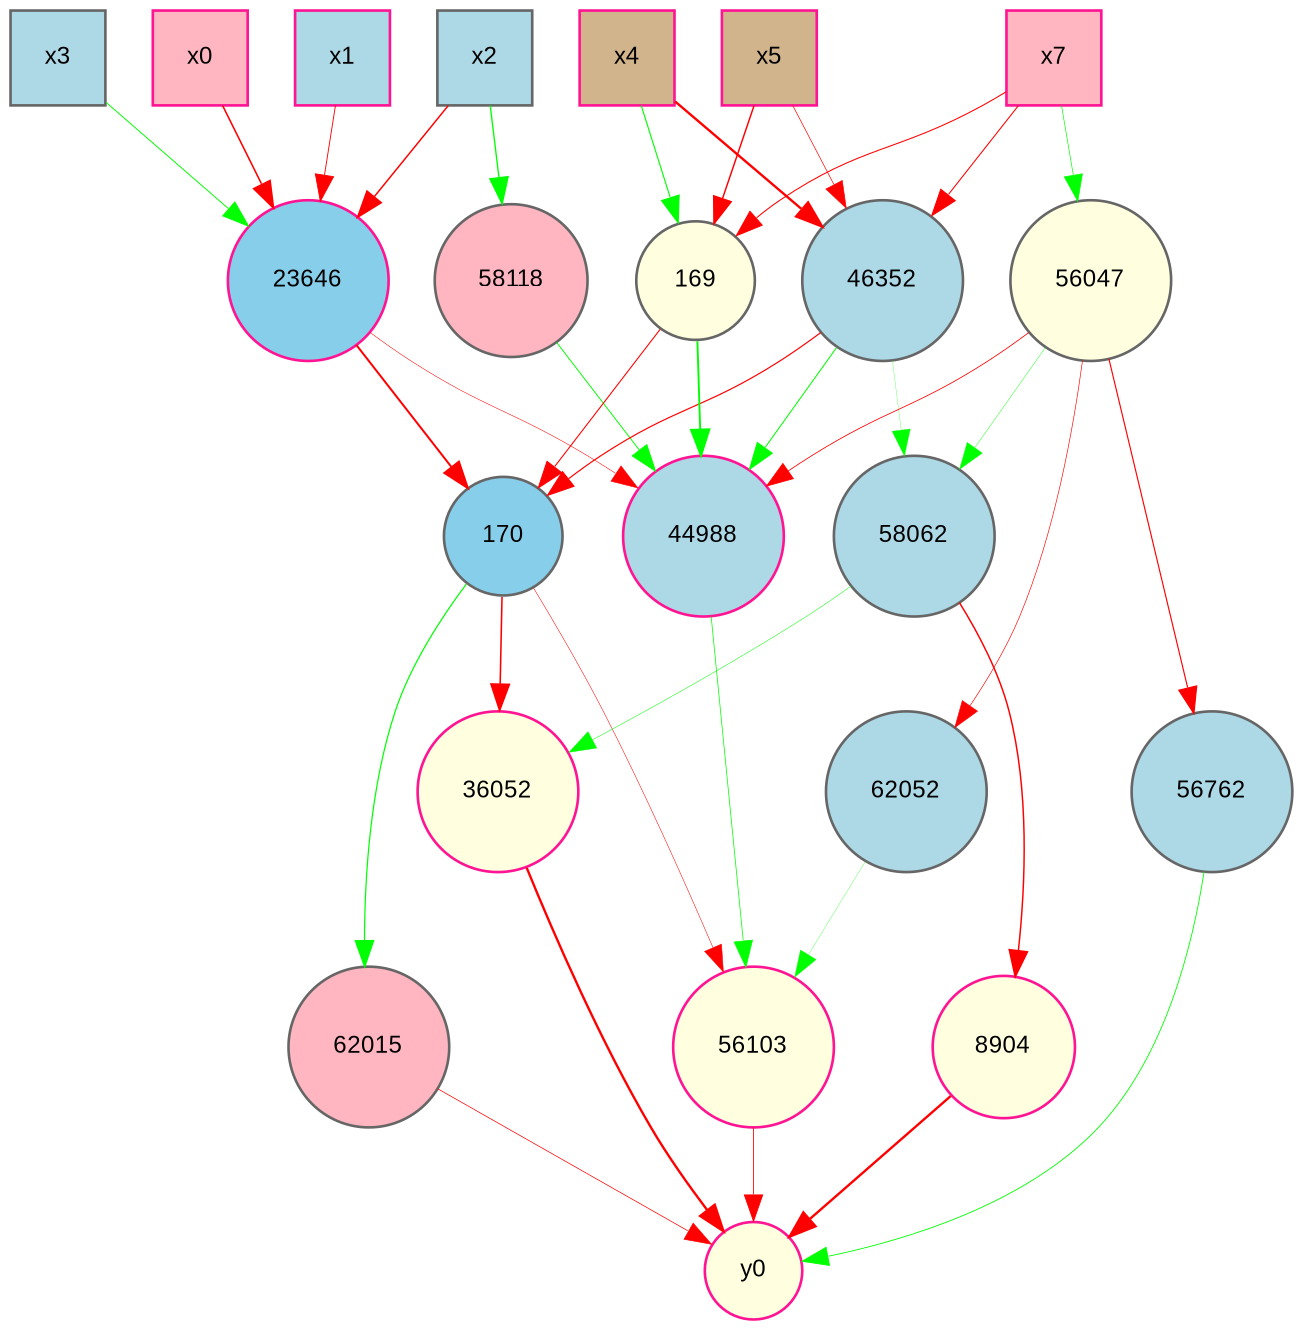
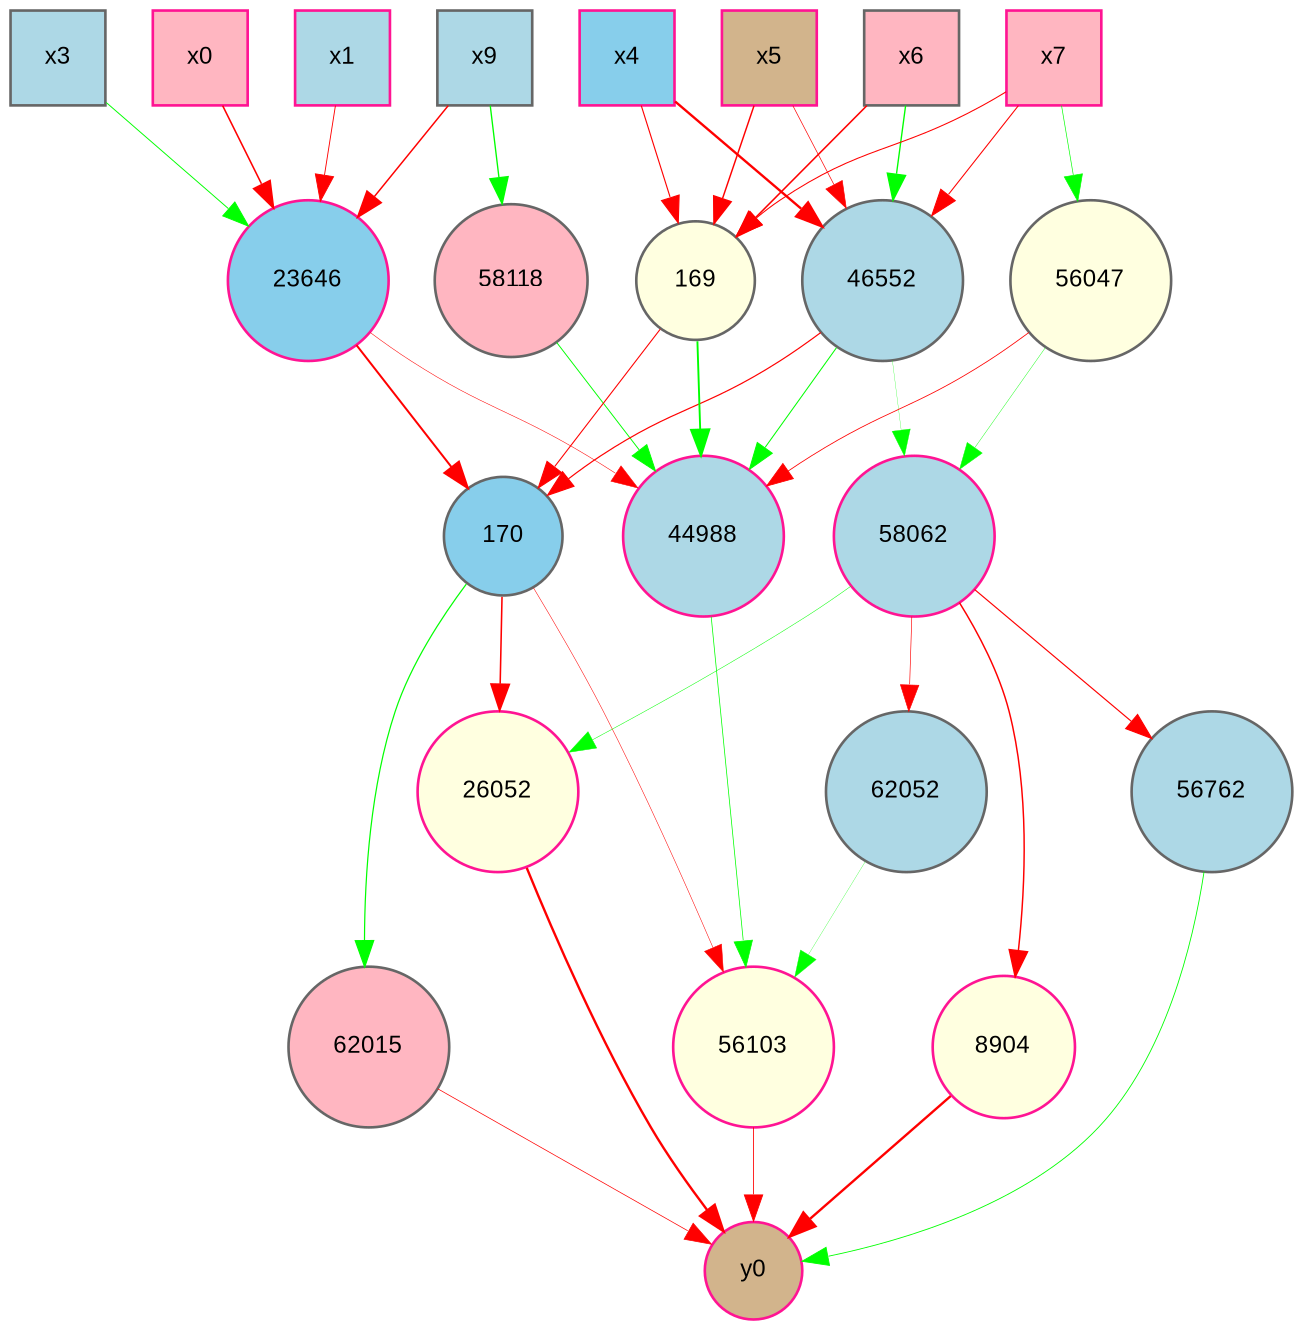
node "x2": label "x2" -> "x9"
node "x4": fillcolor tan -> skyblue
node "x6": added
edge "x4" -> "169": color green -> red
node "46352": label "46352" -> "46552"
edge "56047" -> "56762": now "58062" -> "56762"
node "58062": color gray40 -> deeppink
edge "56047" -> "62052": now "58062" -> "62052"
node "36052": label "36052" -> "26052"
node "y0": fillcolor lightyellow -> tan
